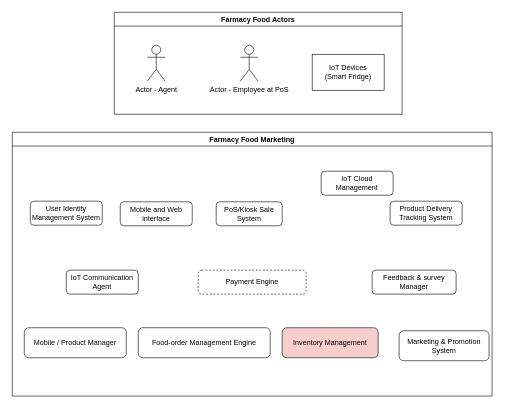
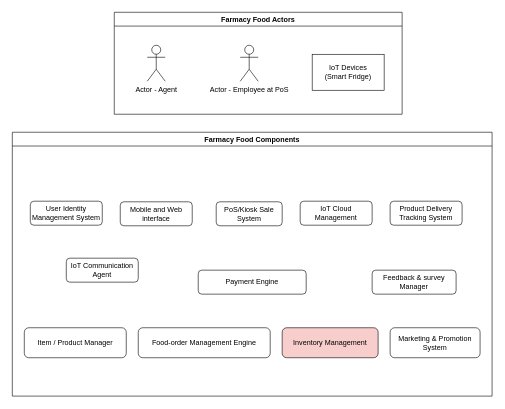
node "Farmacy Food Marketing": label "Farmacy Food Marketing" -> "Farmacy Food Components"
node "IoT Cloud Management": moved (357, 183) -> (336, 213)
node "IoT Communication Agent": moved (102, 282) -> (102, 270)
node "Payment Engine": style dashed -> solid
node "Mobile / Product Manager": label "Mobile / Product Manager" -> "Item / Product Manager"
node "Marketing & Promotion System": moved (444, 346) -> (435, 343)
